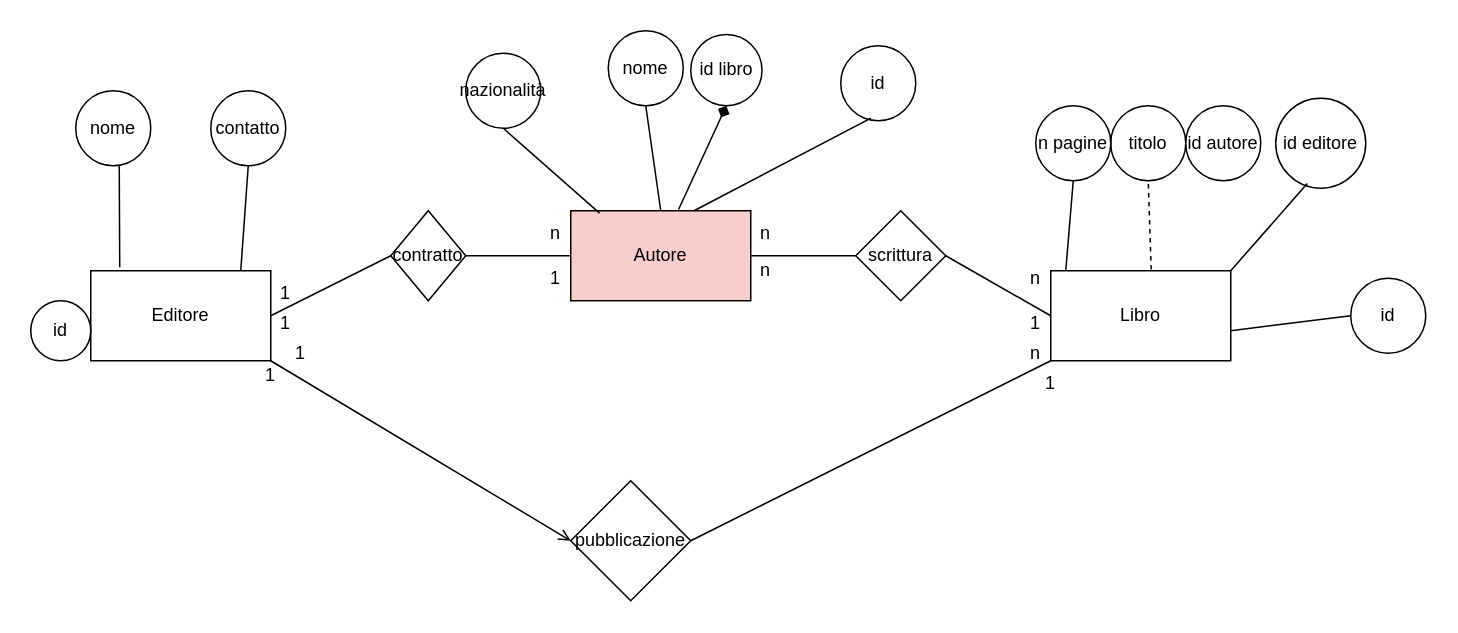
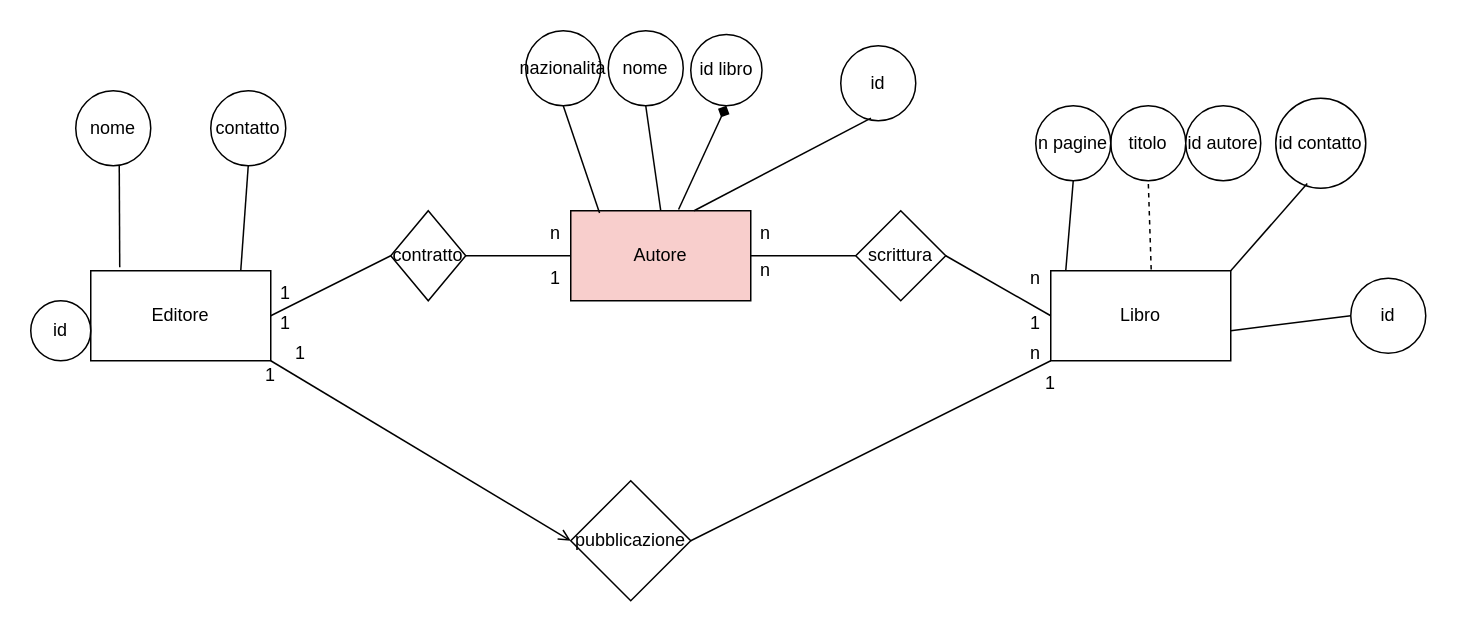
node "nazionalità": moved (503, 91) -> (563, 68)
node "id editore": label "id editore" -> "id contatto"
